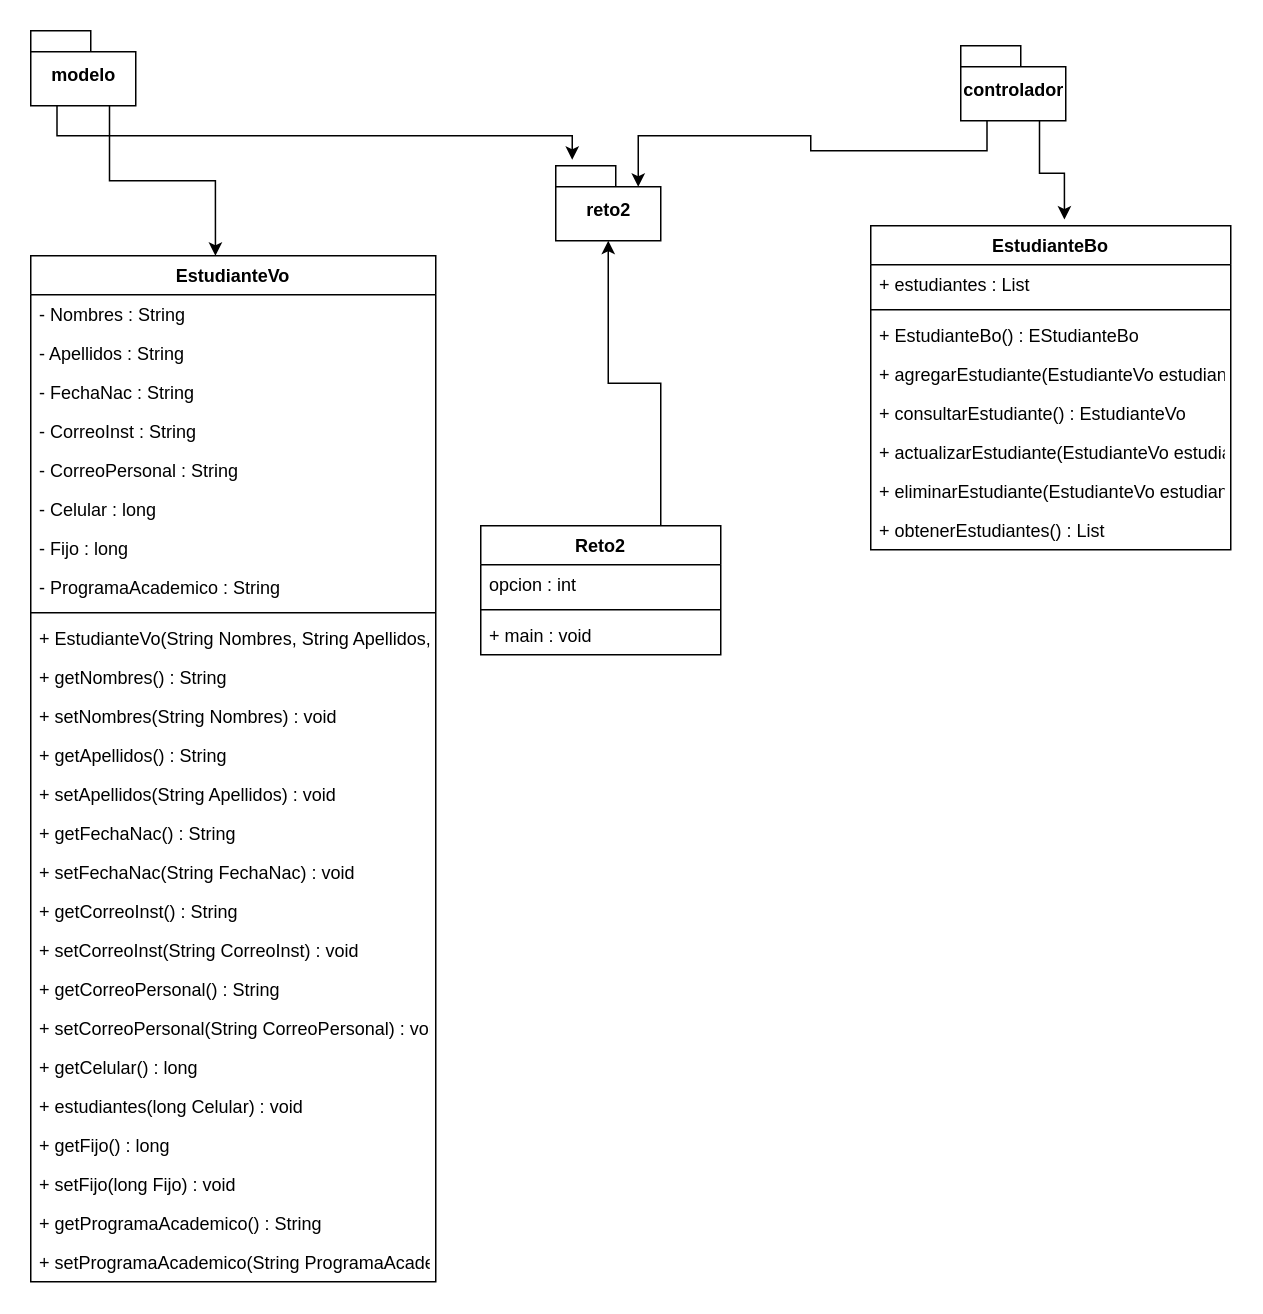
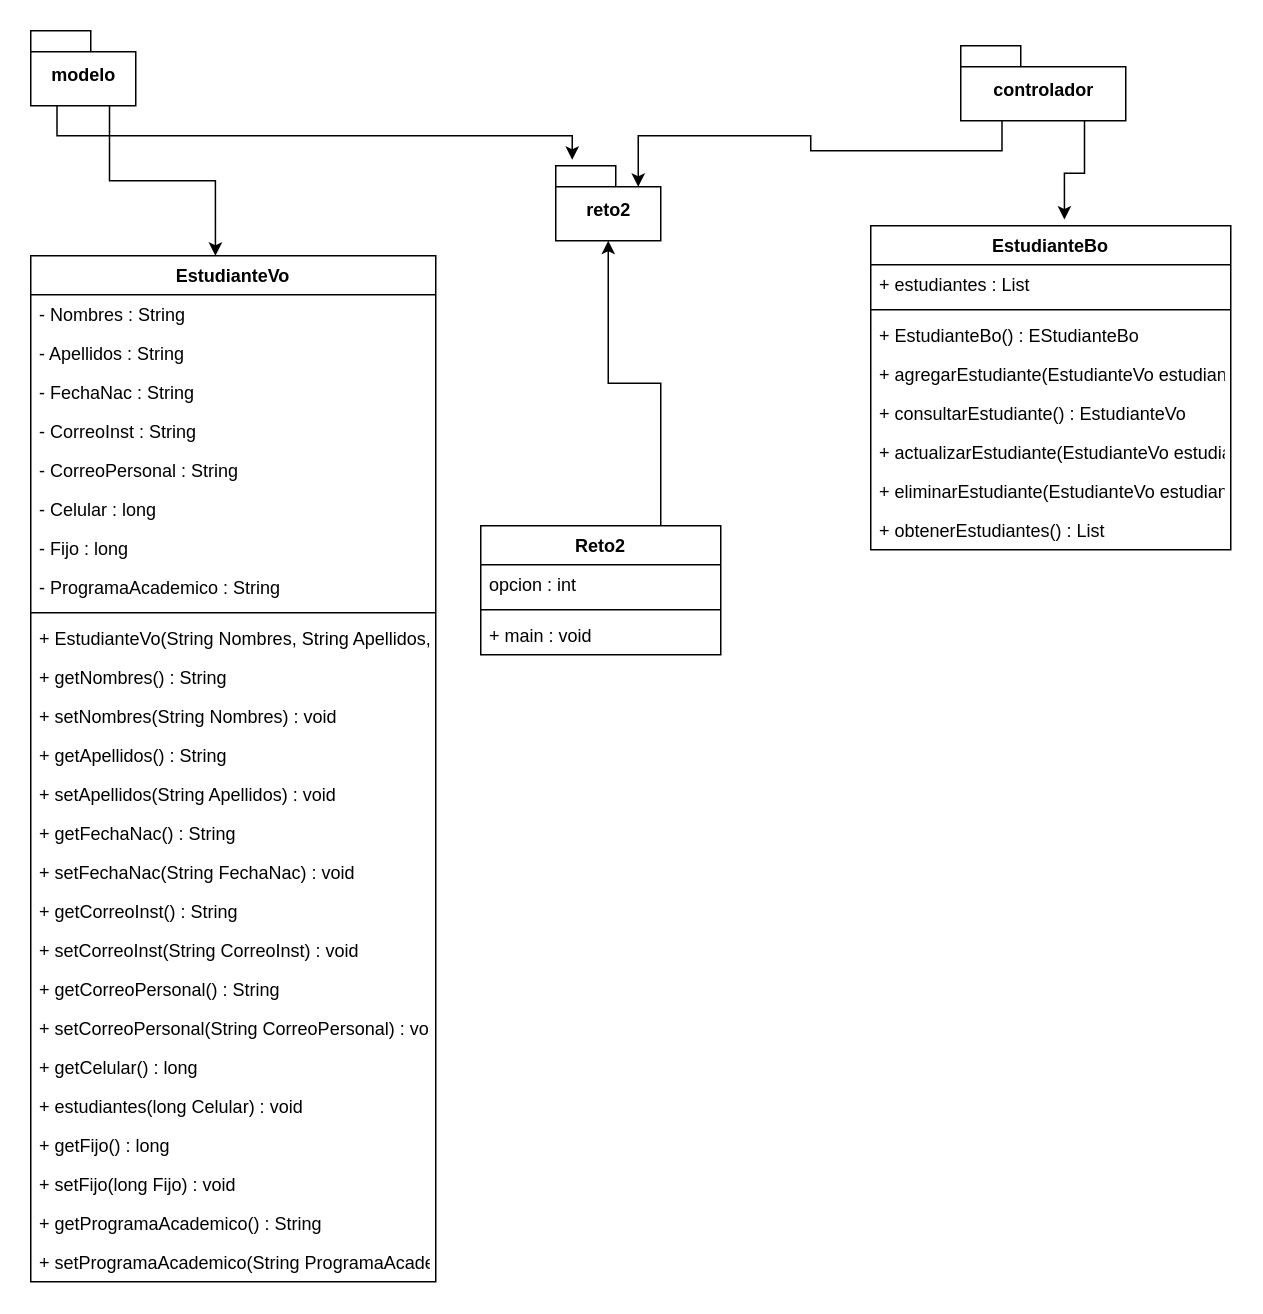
node "controlador": size 105x75 -> 165x75
